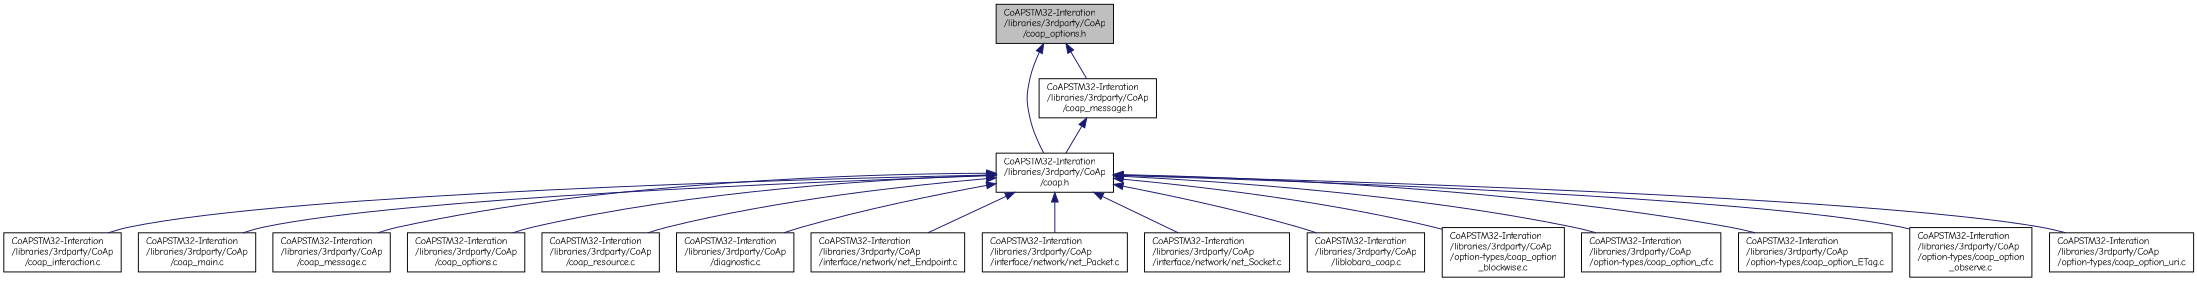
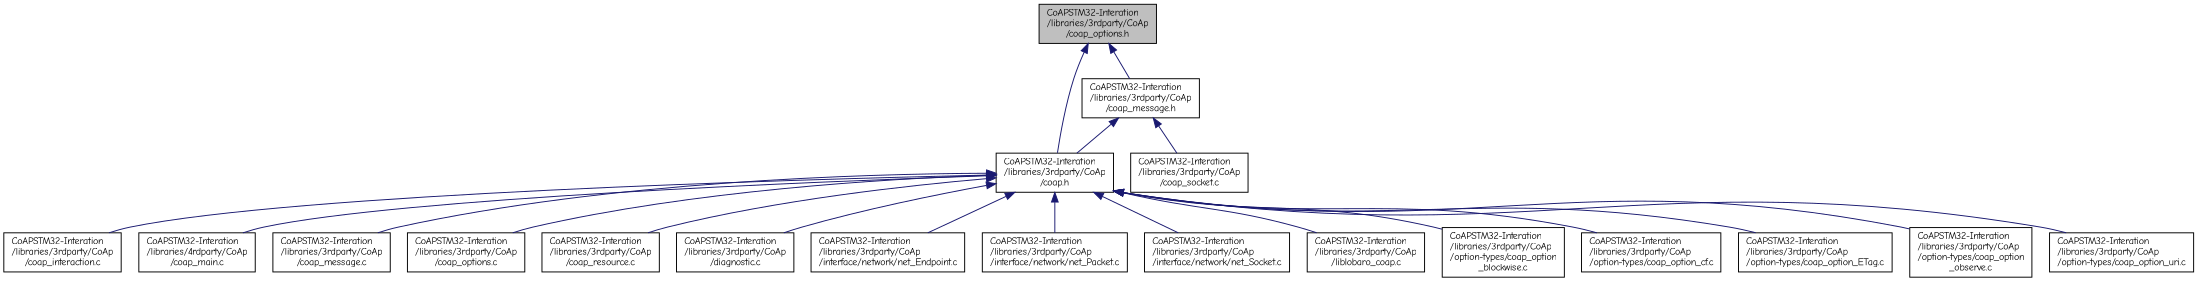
node "CoAPSTM32-Interation /libraries/3rdparty/CoAp /coap_socket.c": added
node "CoAPSTM32-Interation /libraries/3rdparty/CoAp /coap_main.c": label "CoAPSTM32-Interation /libraries/3rdparty/CoAp /coap_main.c" -> "CoAPSTM32-Interation /libraries/4rdparty/CoAp /coap_main.c"
